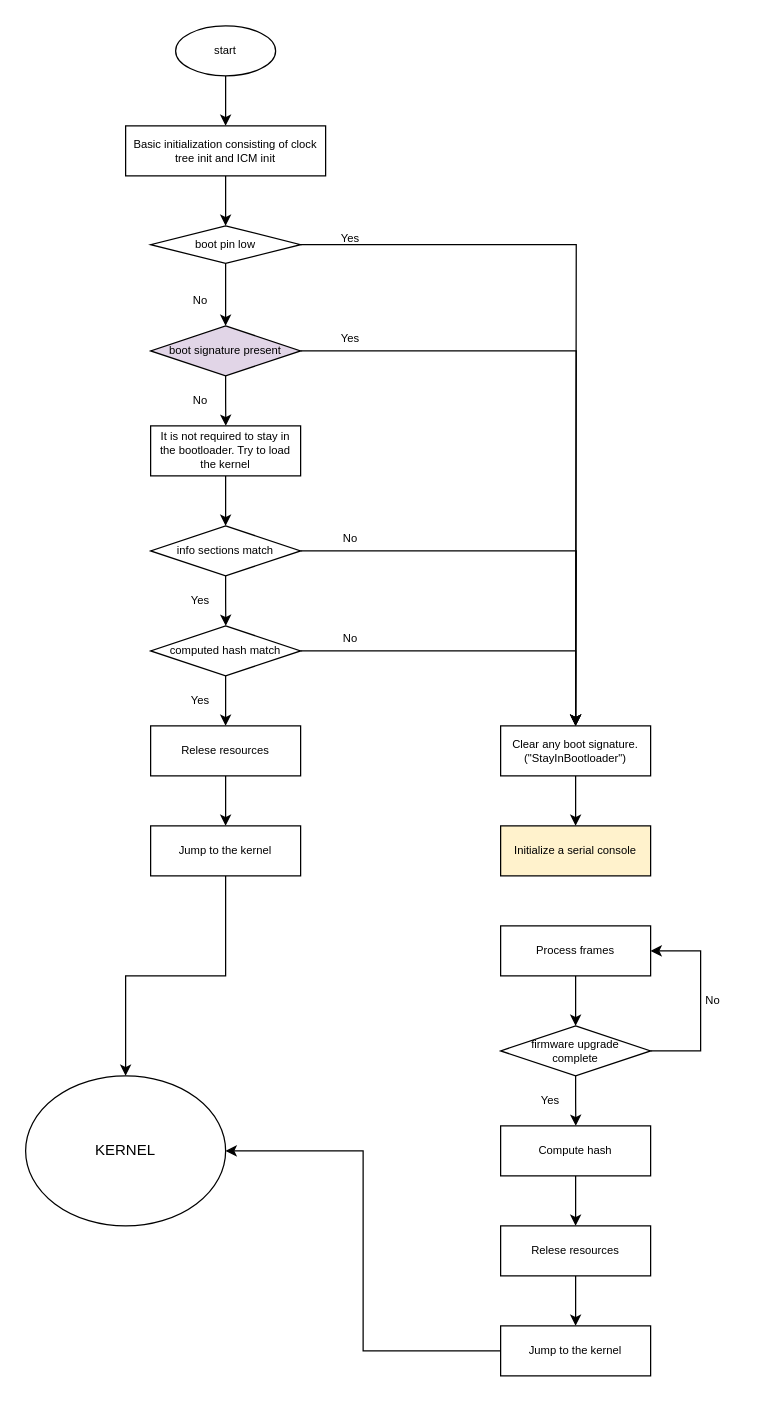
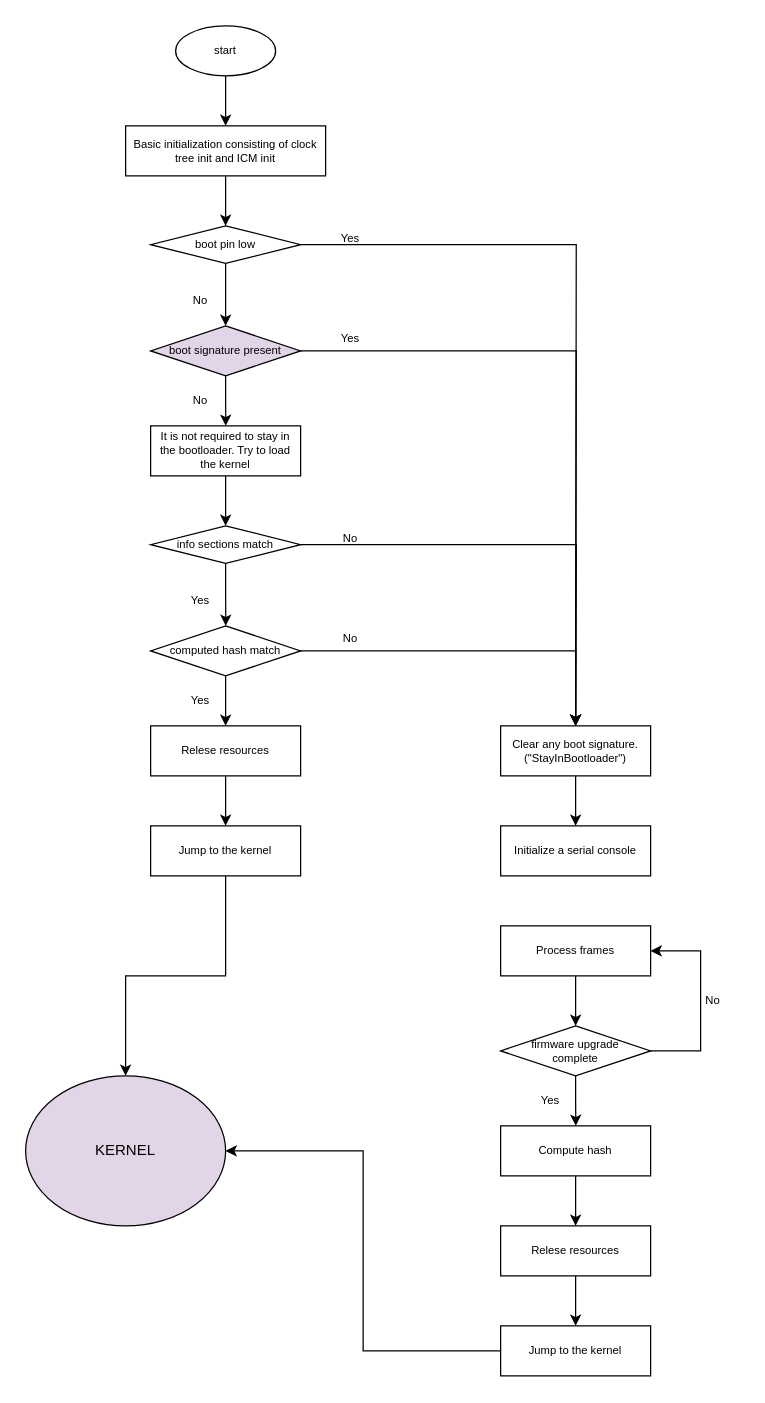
node "info sections match": size 150x50 -> 150x38
node "Initialize a serial console": fillcolor #fff2cc -> #ffffff
node "KERNEL": fillcolor #ffffff -> #e1d5e7
